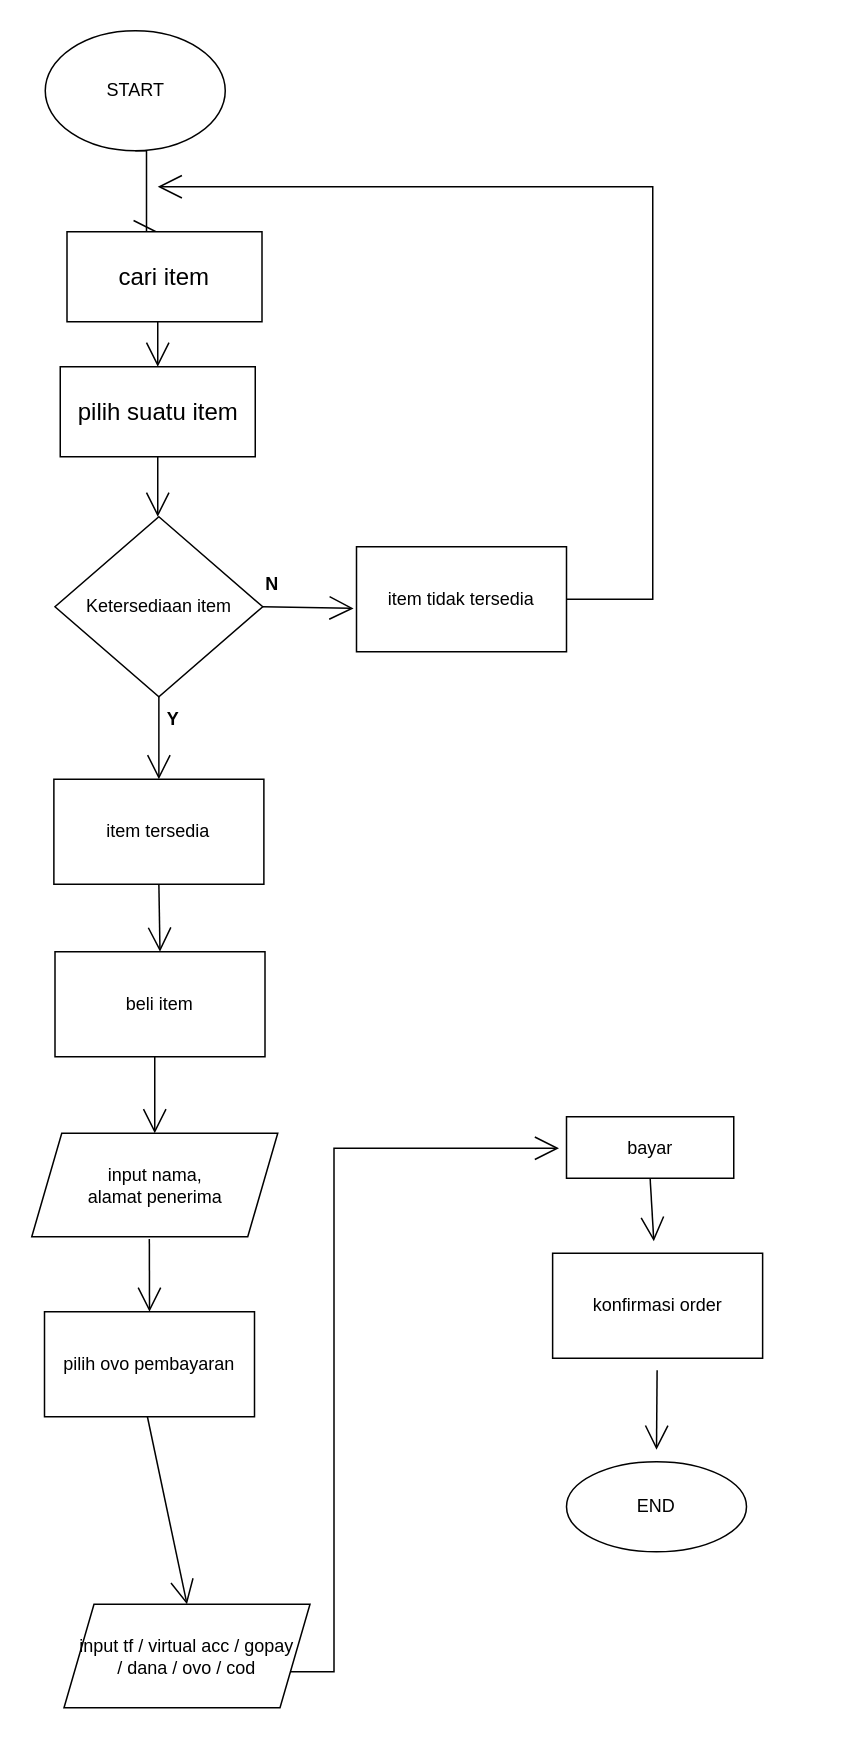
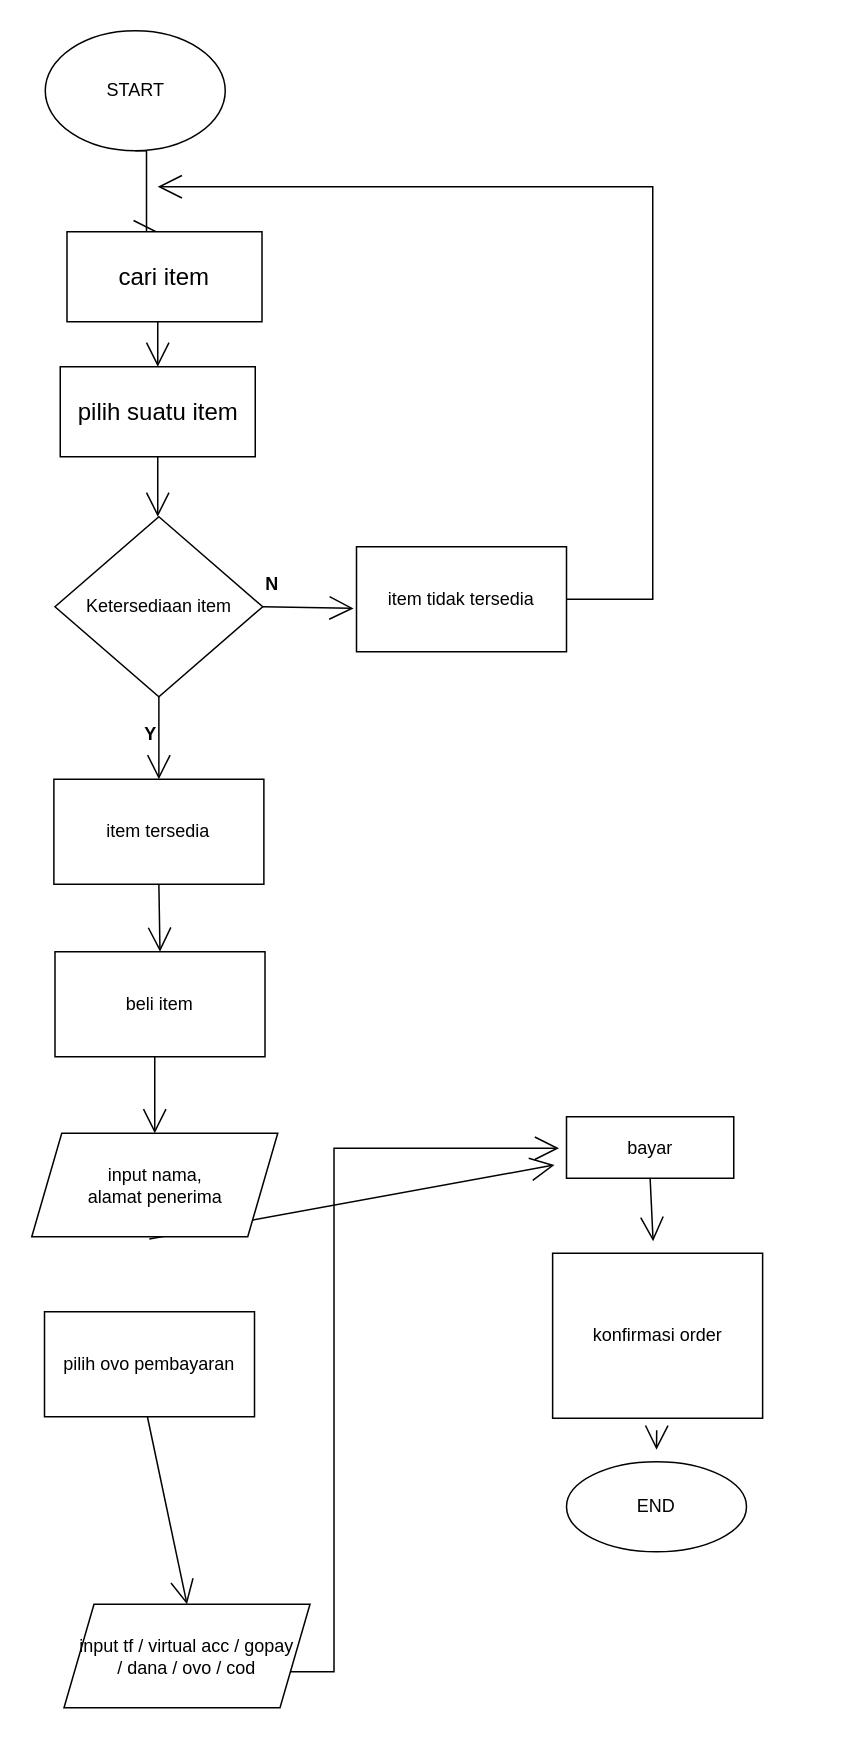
node "Y": moved (173, 719) -> (150, 734)
edge "input nama, alamat penerima" -> "pilih ovo pembayaran": now "input nama, alamat penerima" -> "bayar"
node "konfirmasi order": size 210x105 -> 210x165
